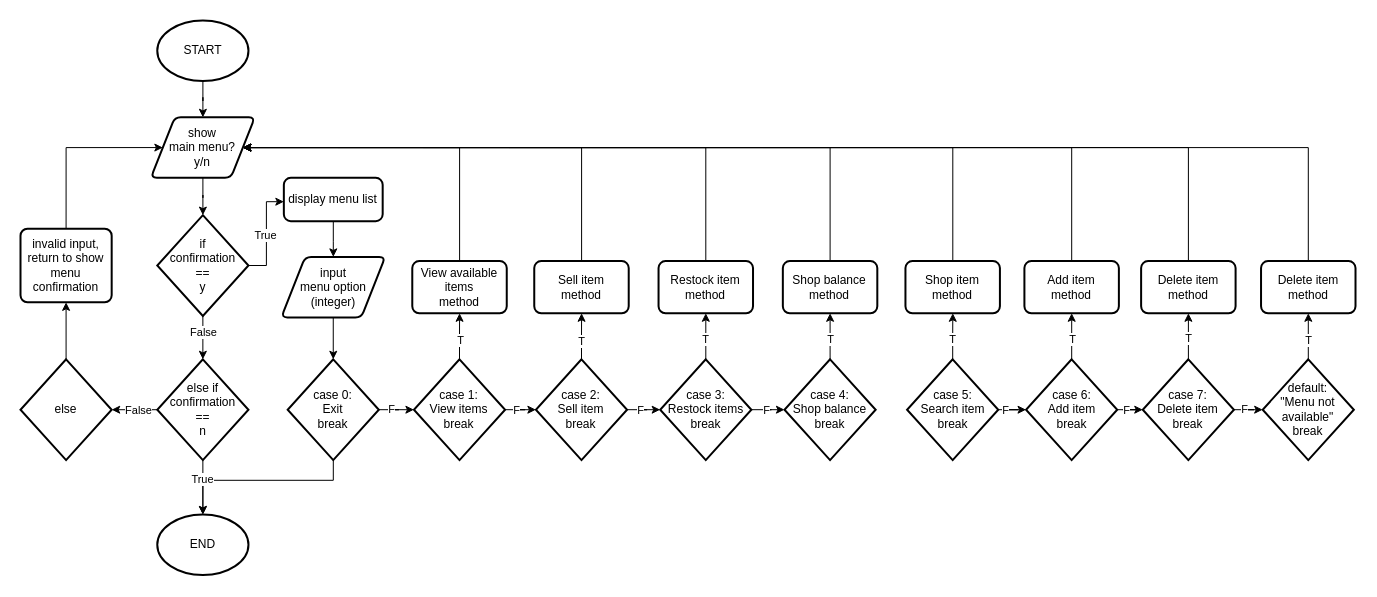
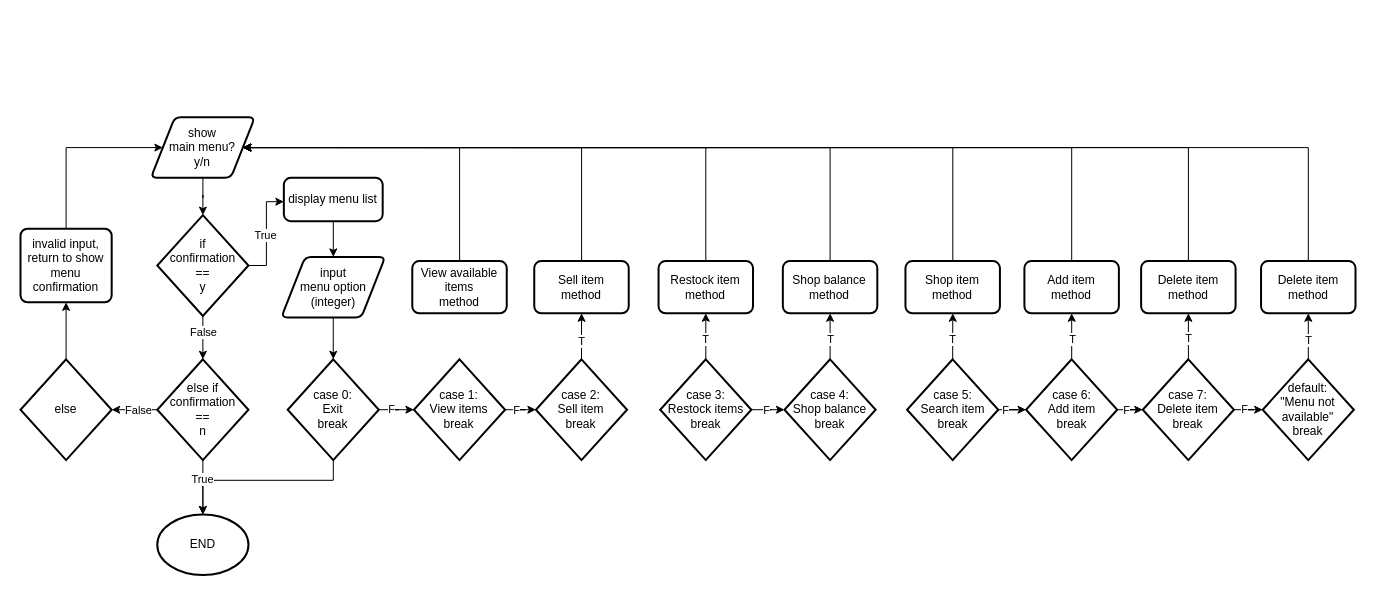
node "START": removed
edge "START" -> "show main menu? y/n": removed
edge "case 1: View items break" -> "View available items method": removed, label "T"
edge "case 2: Sell item break" -> "case 3: Restock items break": removed, label "F"
